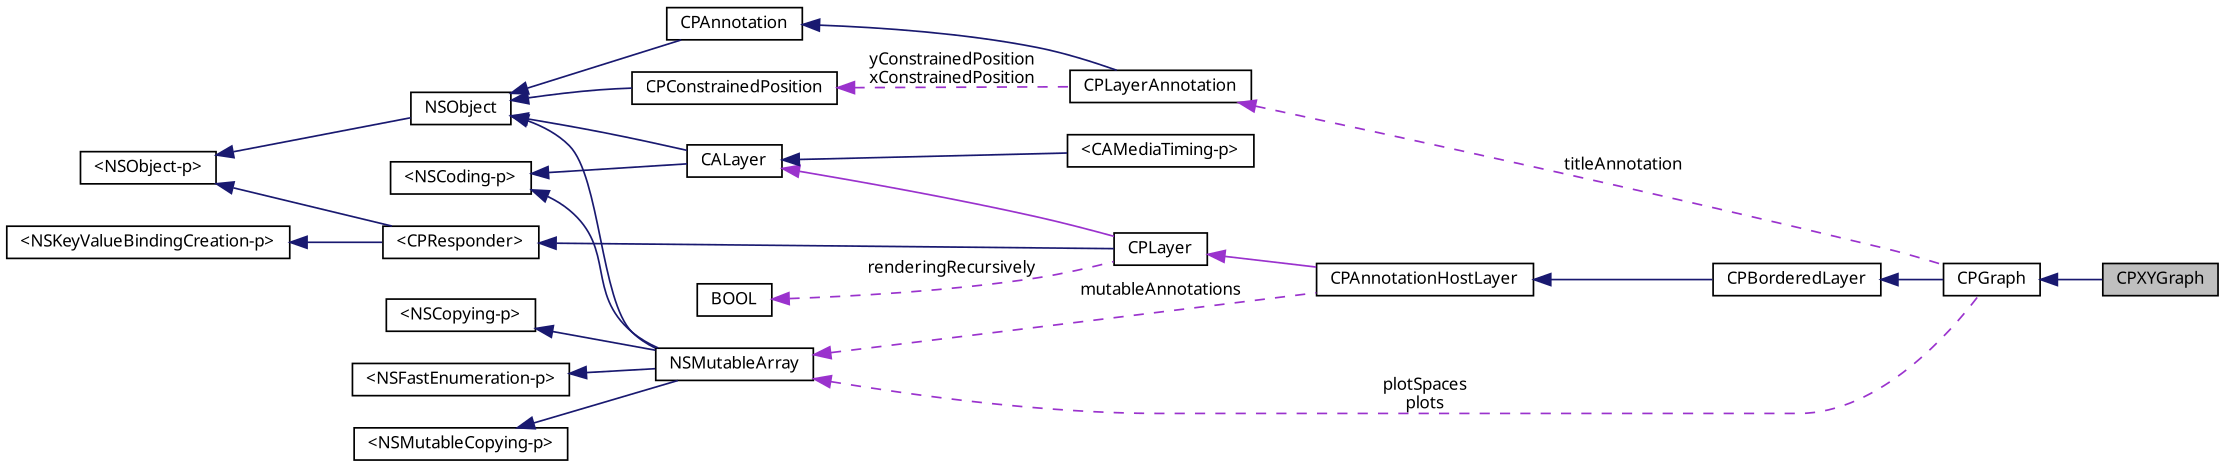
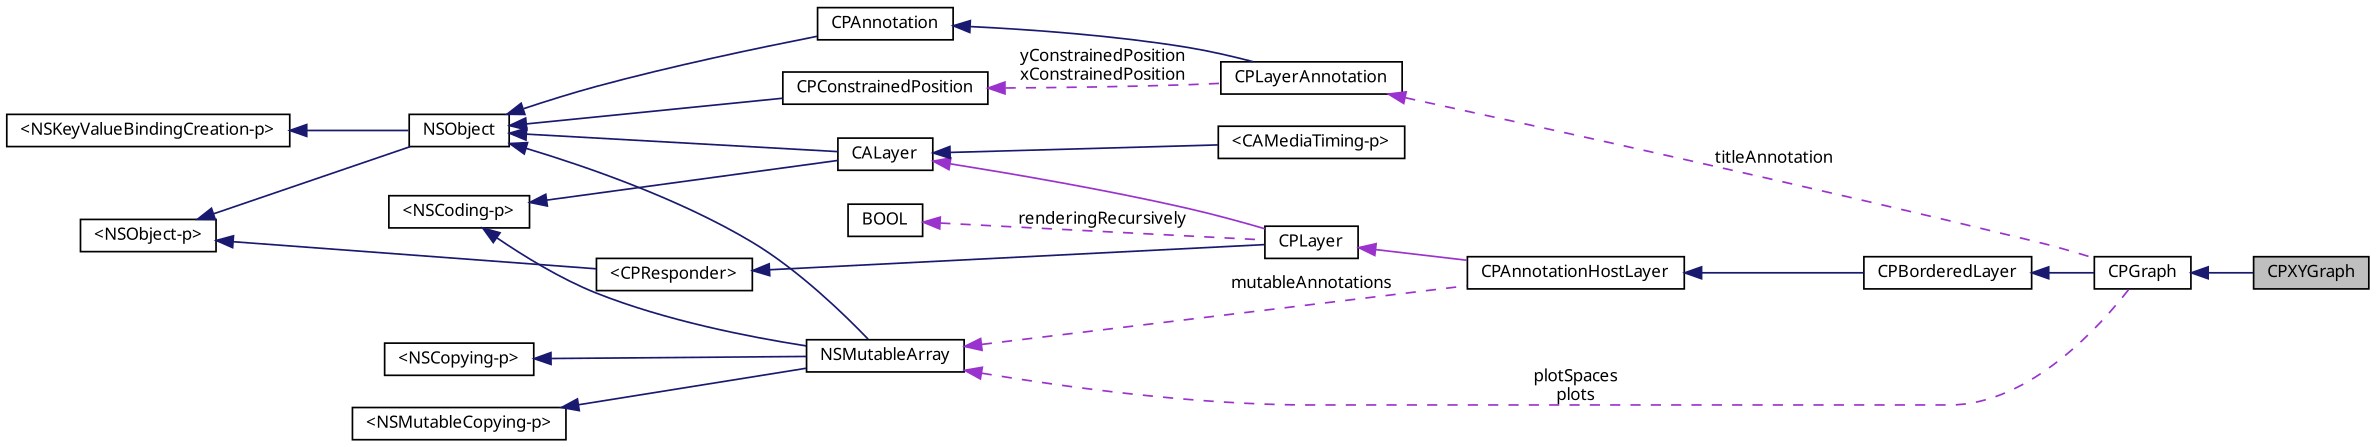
edge "<CPResponder>" -> "<NSKeyValueBindingCreation-p>": now "NSObject" -> "<NSKeyValueBindingCreation-p>"
node "<NSFastEnumeration-p>": removed
